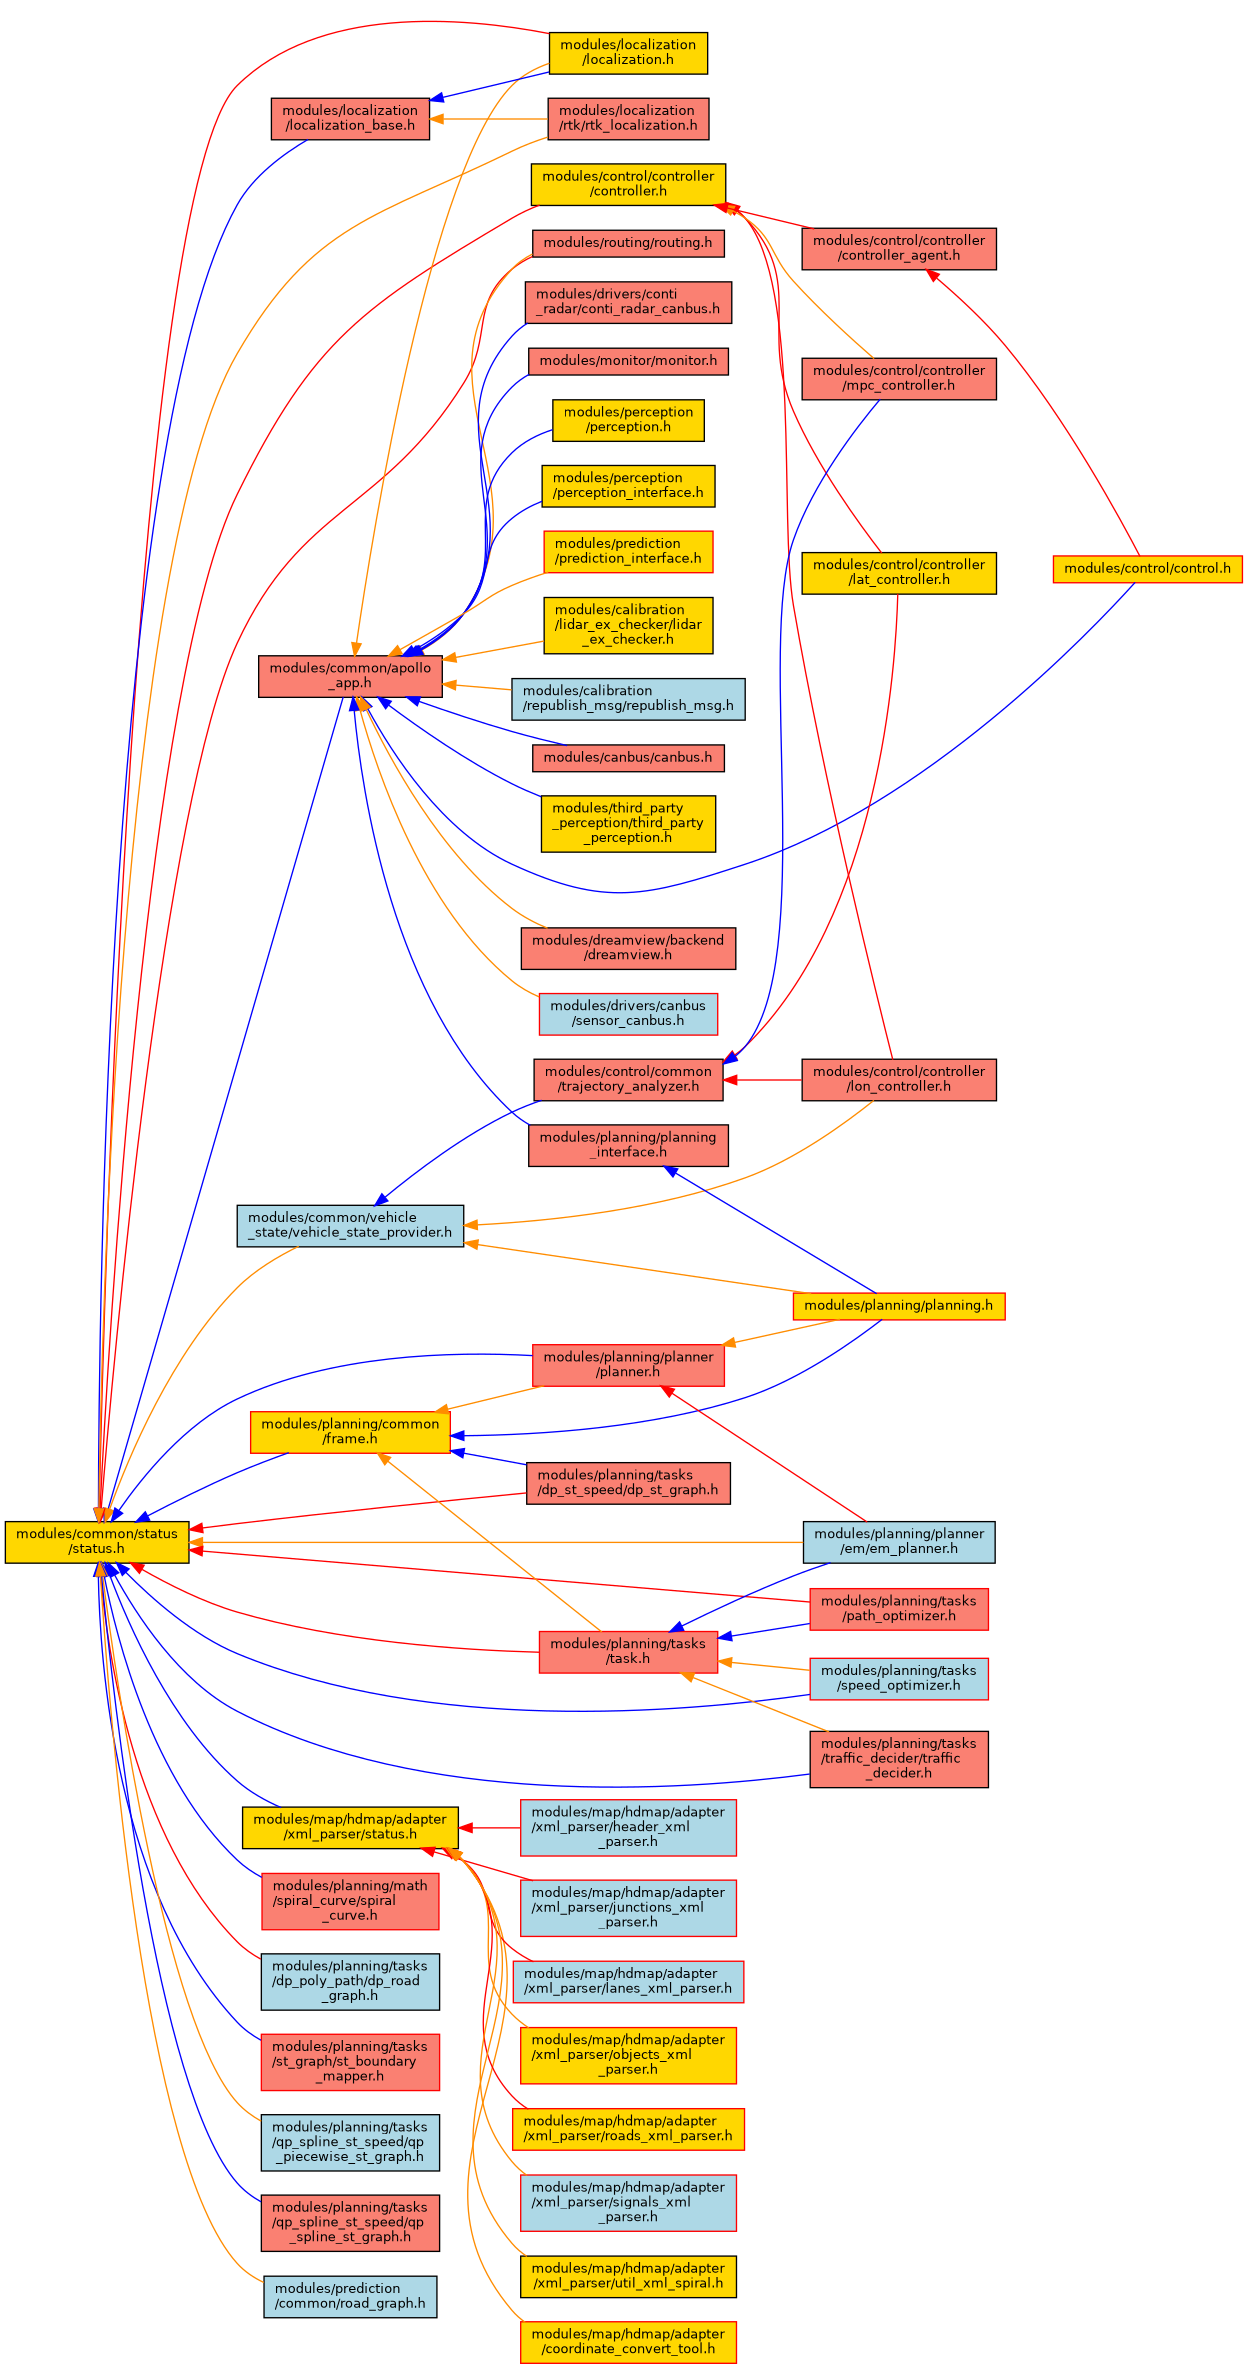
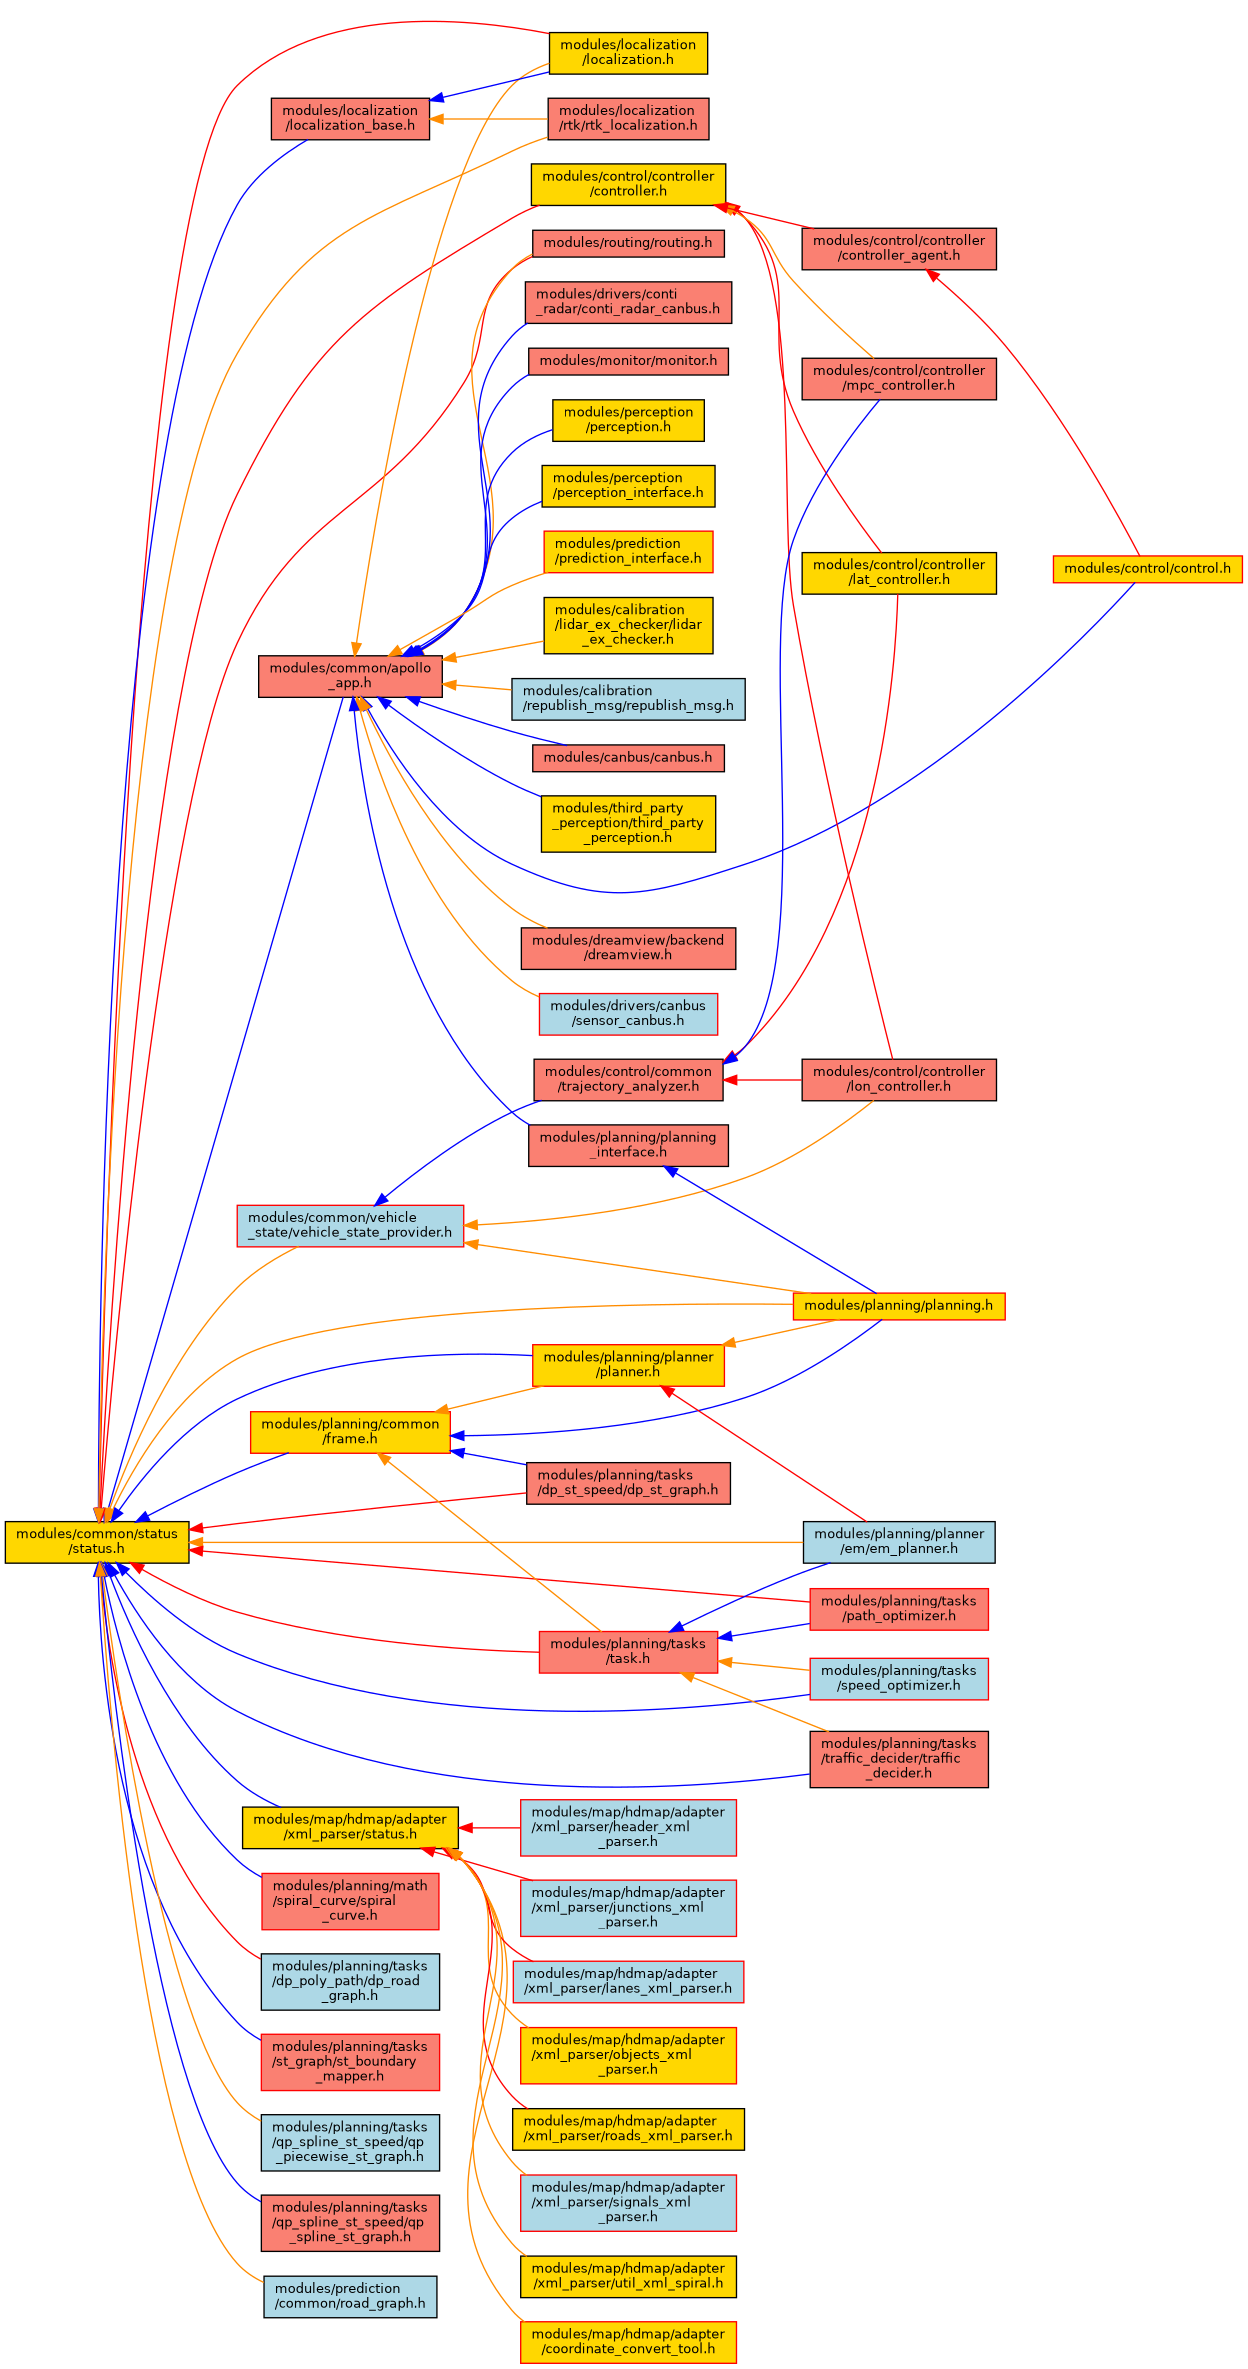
node "modules/common/vehicle _state/vehicle_state_provider.h": color black -> red
edge "modules/planning/planning.h" -> "modules/common/status /status.h": added
node "modules/planning/planner /planner.h": fillcolor salmon -> gold
node "modules/map/hdmap/adapter /xml_parser/roads_xml_parser.h": color red -> black
